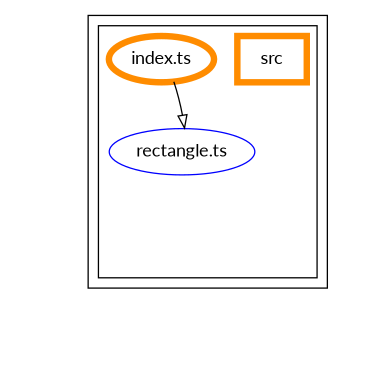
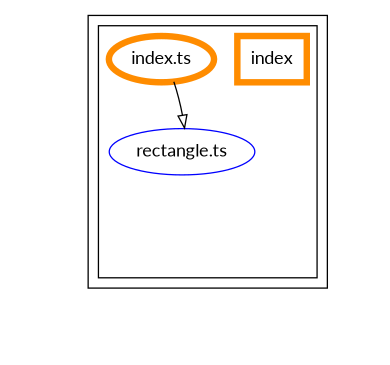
node "src": label "src" -> "index"
